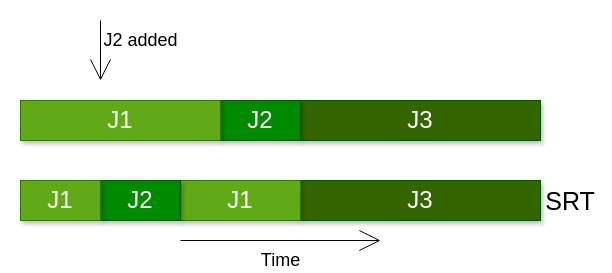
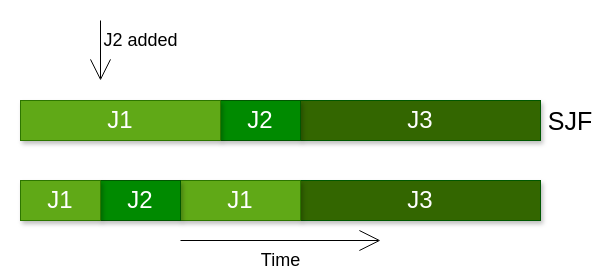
node "SJF": added
node "SRT": removed
